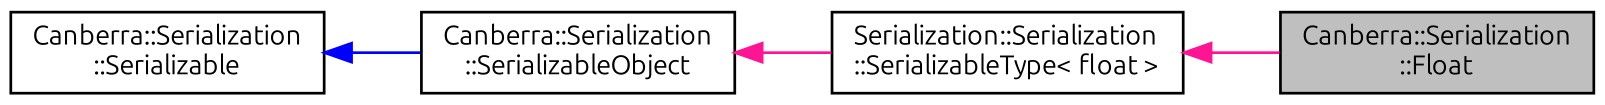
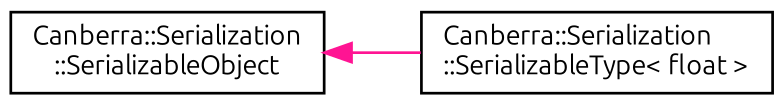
node "Canberra::Serialization ::Serializable": removed
node "Serialization::Serialization ::SerializableType< float >": label "Serialization::Serialization ::SerializableType< float >" -> "Canberra::Serialization ::SerializableType< float >"
node "Canberra::Serialization ::Float": removed
